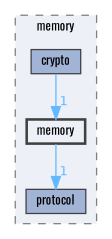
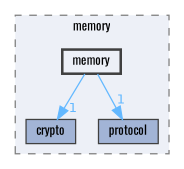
edge "crypto" -> "memory": reversed
